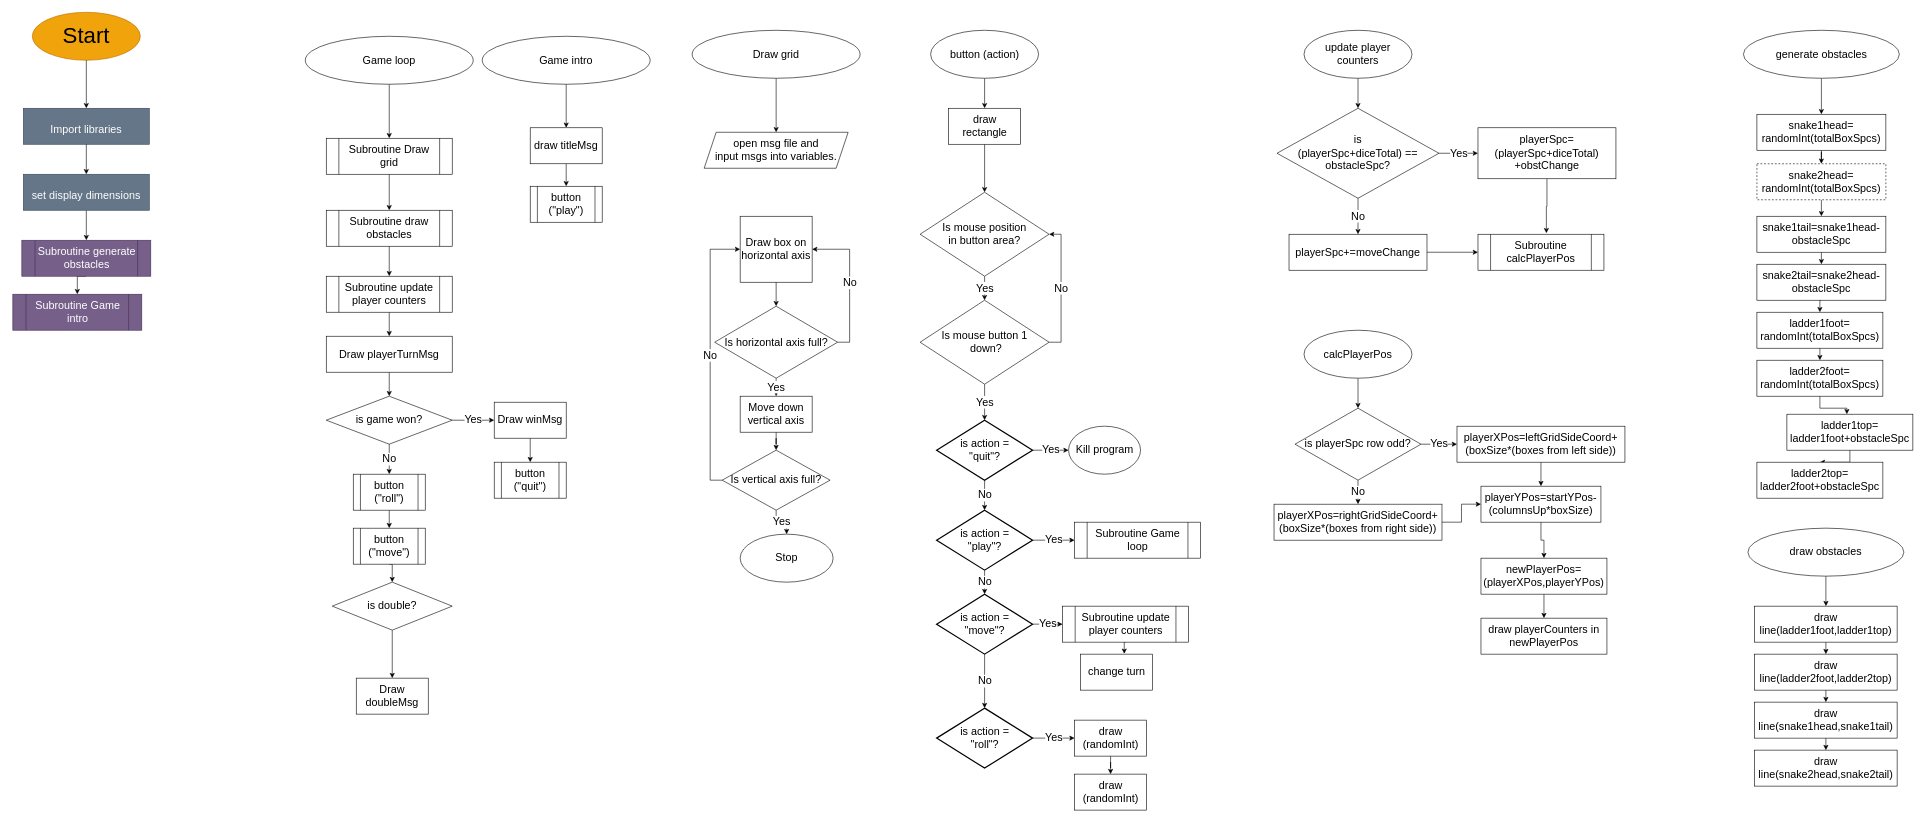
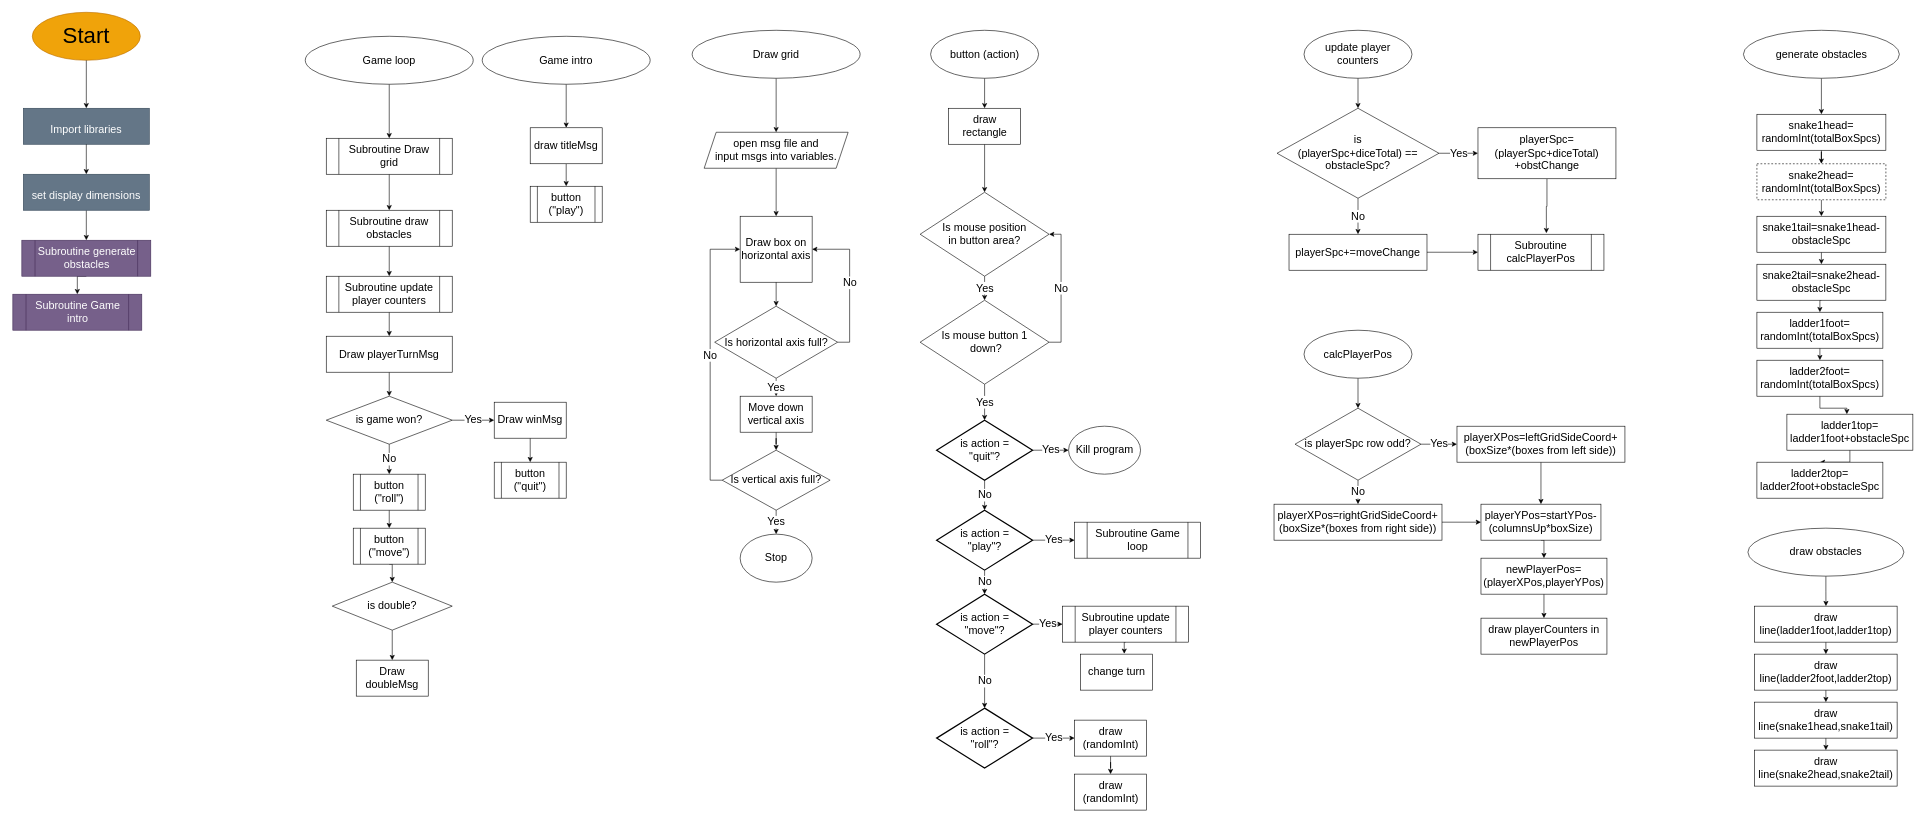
edge "open msg file and input msgs into variables." -> "Draw box on horizontal axis": added
node "playerYPos=startYPos-(columnsUp*boxSize)": moved (1541, 504) -> (1541, 522)
node "Stop": size 93x48 -> 72x48
node "Draw doubleMsg": moved (392, 696) -> (392, 678)
